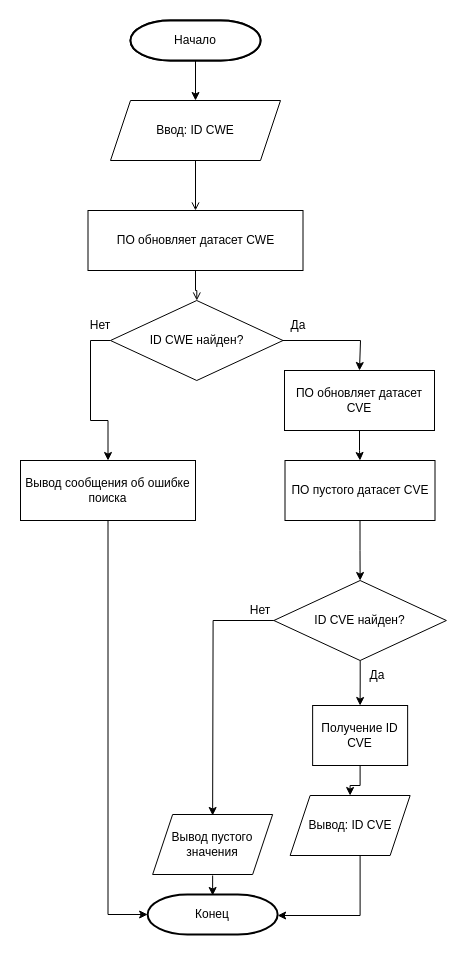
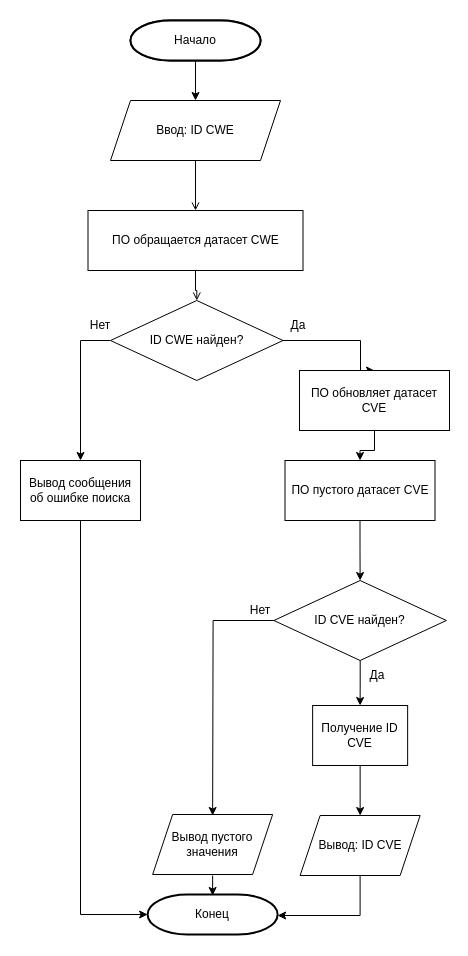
node "ПО обновляет датасет CWE": label "ПО обновляет датасет CWE" -> "ПО обращается датасет CWE"
node "ПО обновляет датасет CVE": moved (360, 401) -> (375, 401)
node "Вывод сообщения об ошибке поиска": size 175x60 -> 120x60
node "Вывод: ID CVE": moved (350, 826) -> (360, 846)
